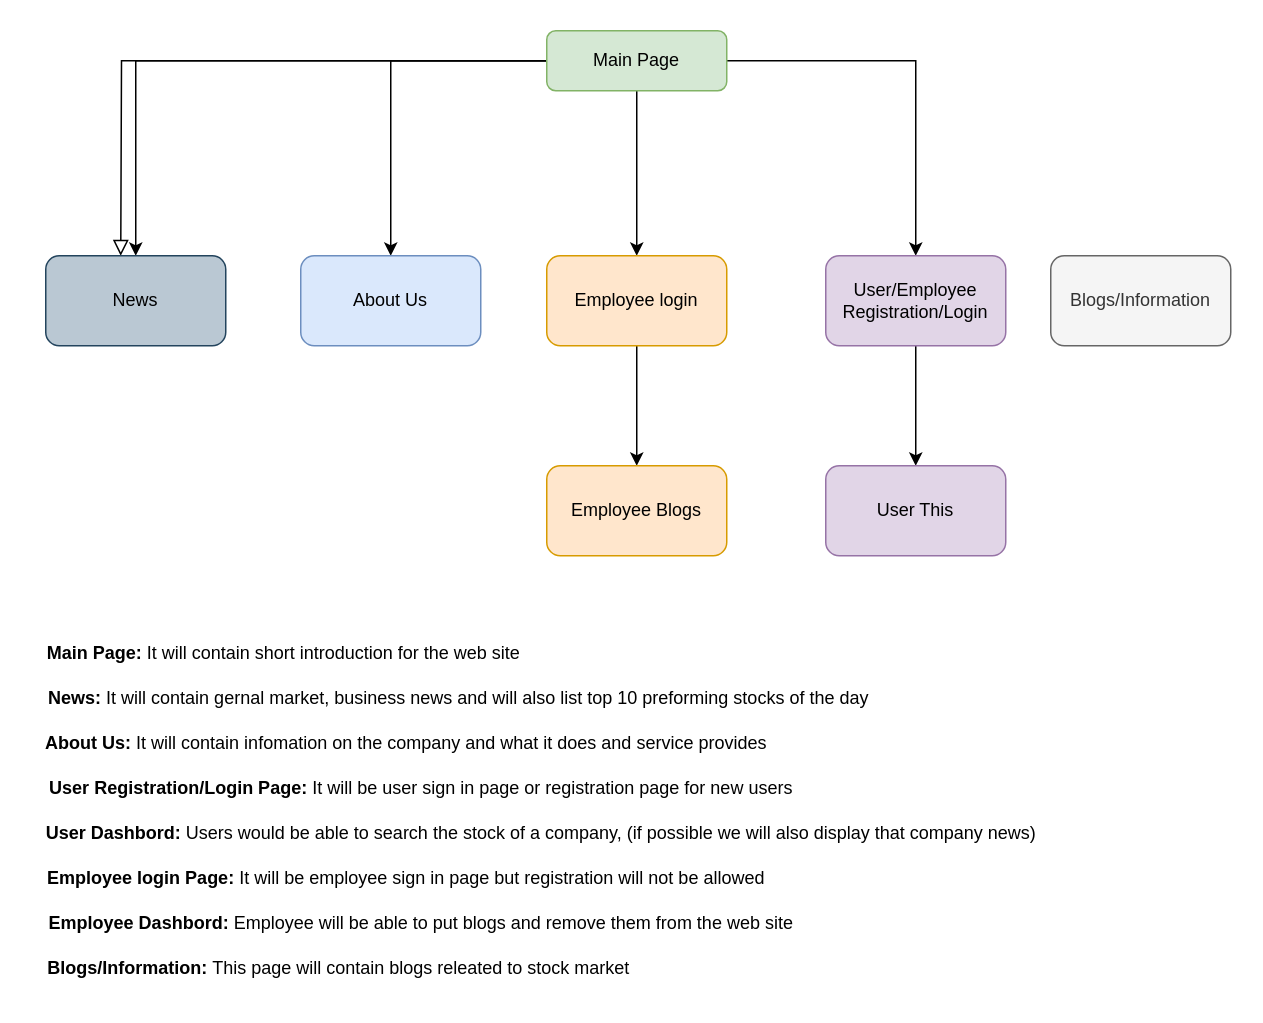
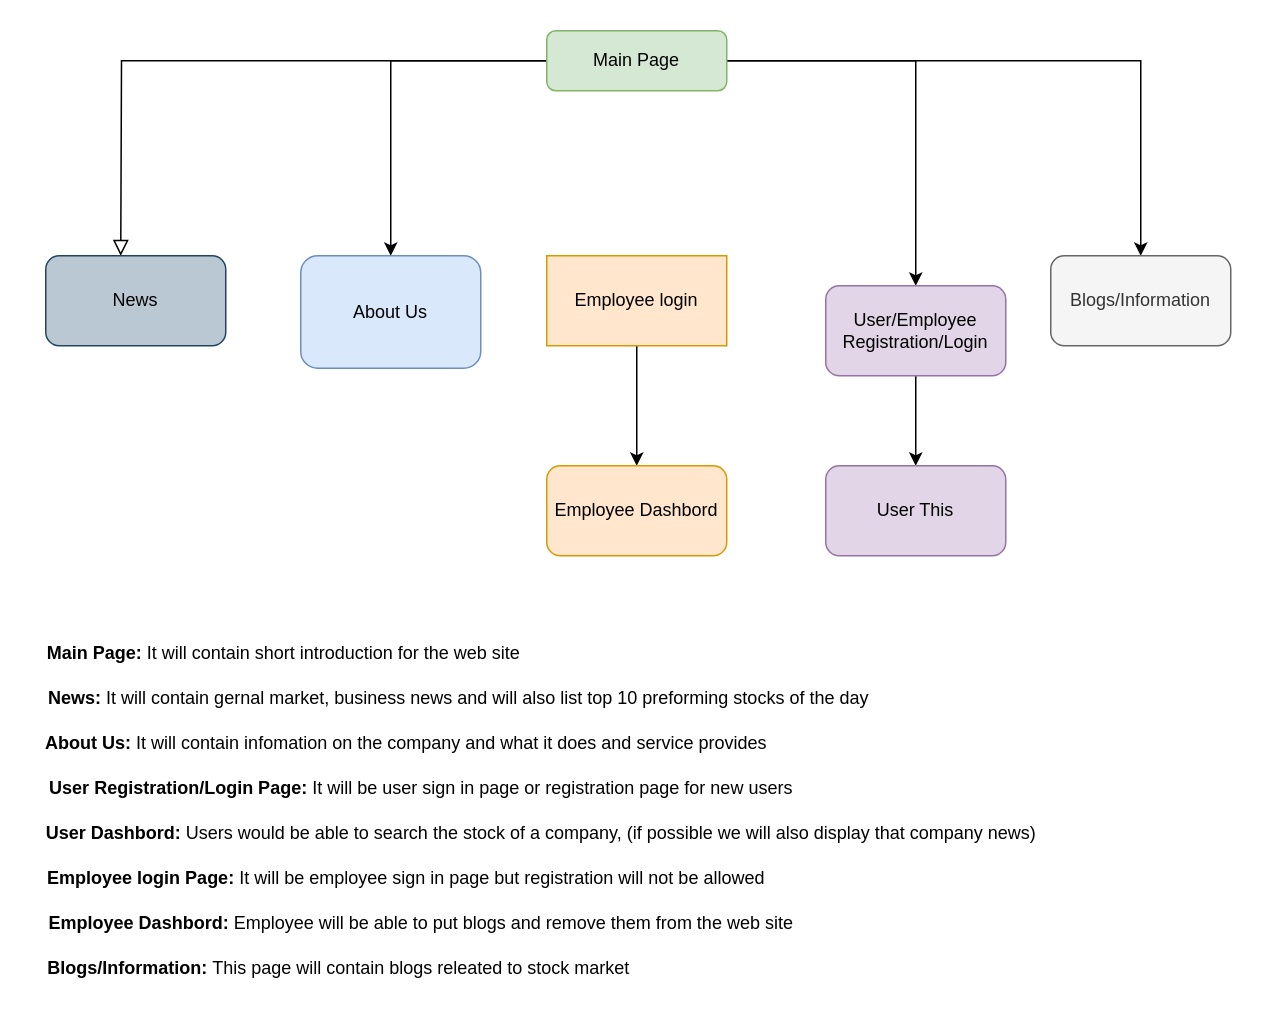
edge "Main Page" -> "News": now "Main Page" -> "Blogs/Information"
edge "Main Page" -> "Employee login": removed
node "About Us": size 180x90 -> 180x113
node "Employee login": shape rounded rectangle -> rectangle
node "User/Employee Registration/Login": moved (916, 301) -> (916, 331)
node "Employee Blogs": label "Employee Blogs" -> "Employee Dashbord"
